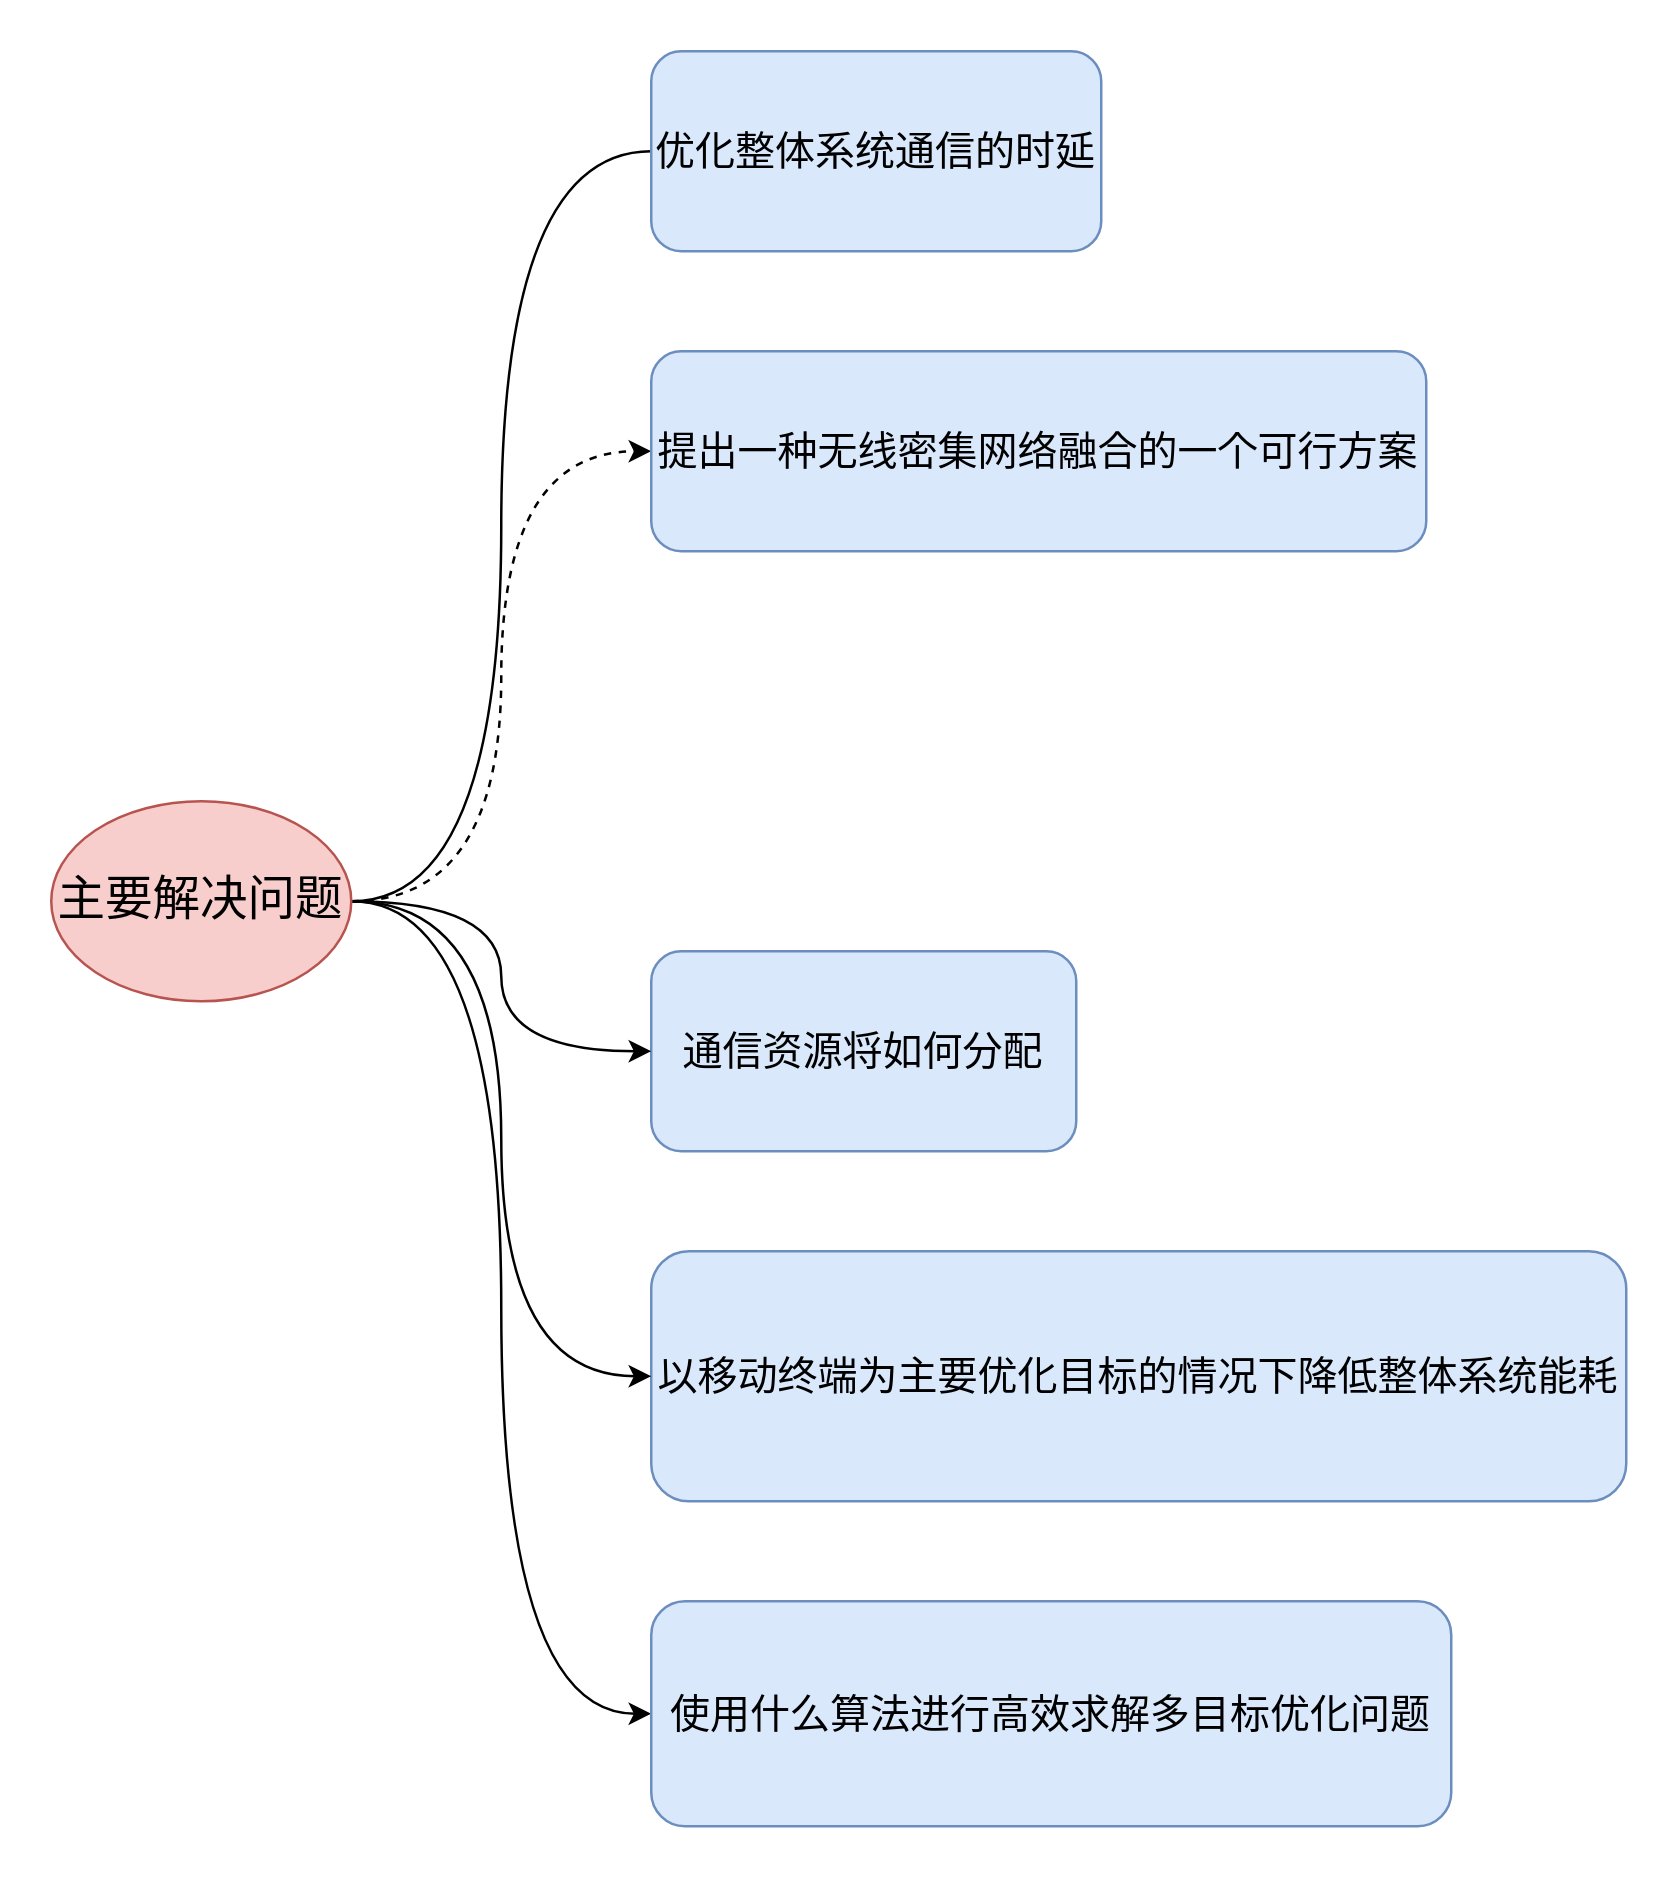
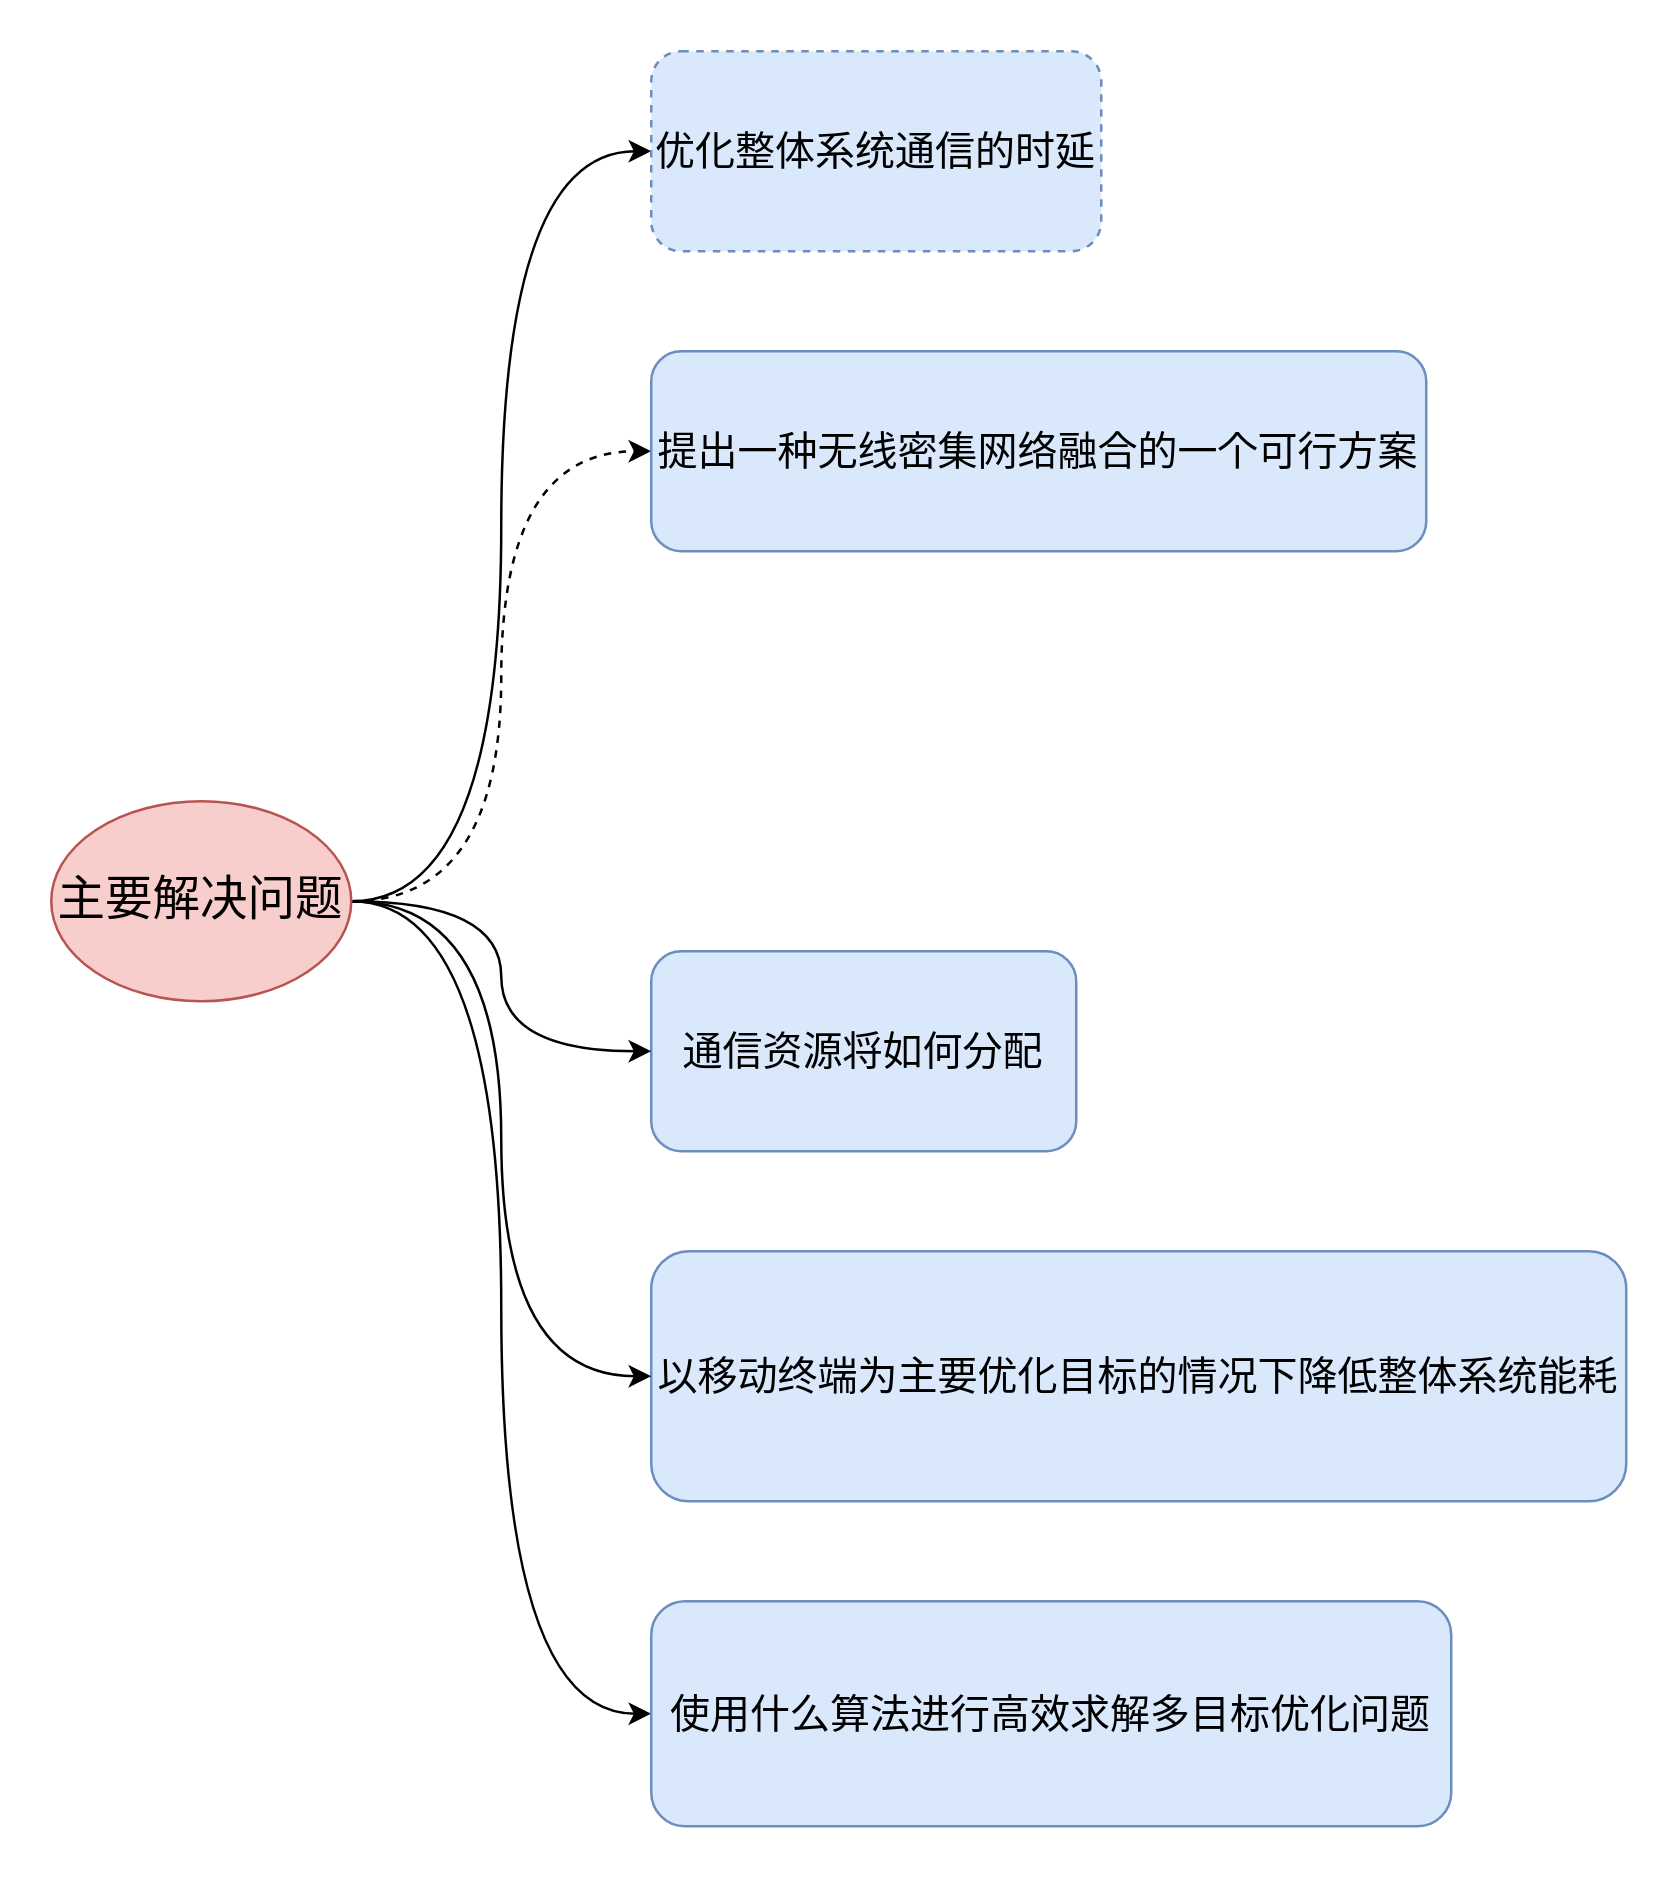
node "优化整体系统通信的时延": style solid -> dashed
edge "优化整体系统通信的时延" -- "主要解决问题": arrowhead none -> classic
